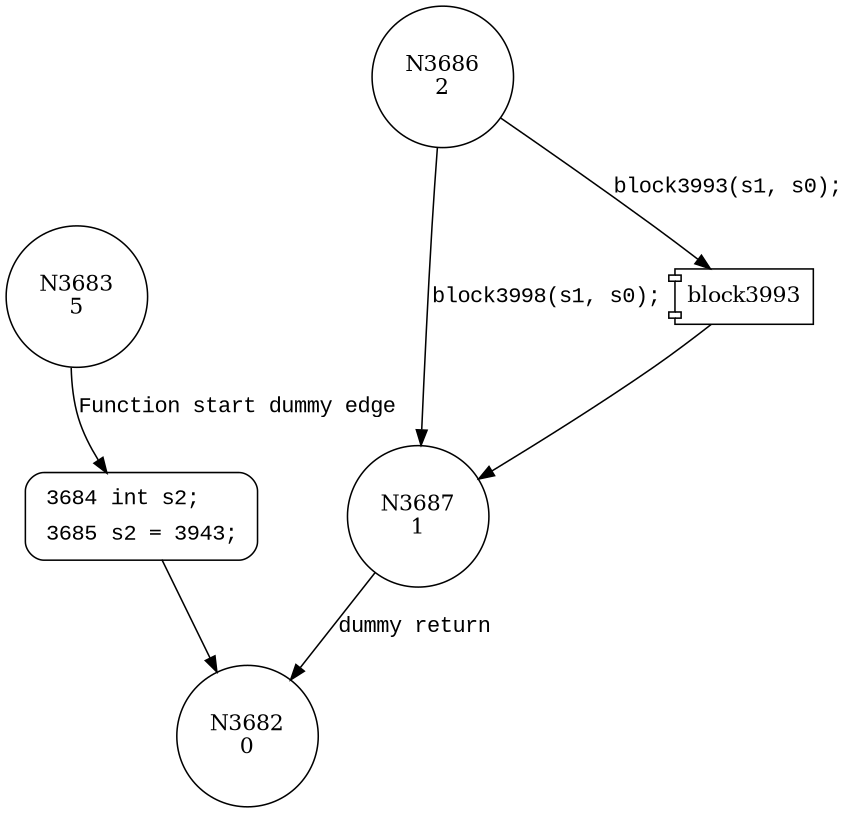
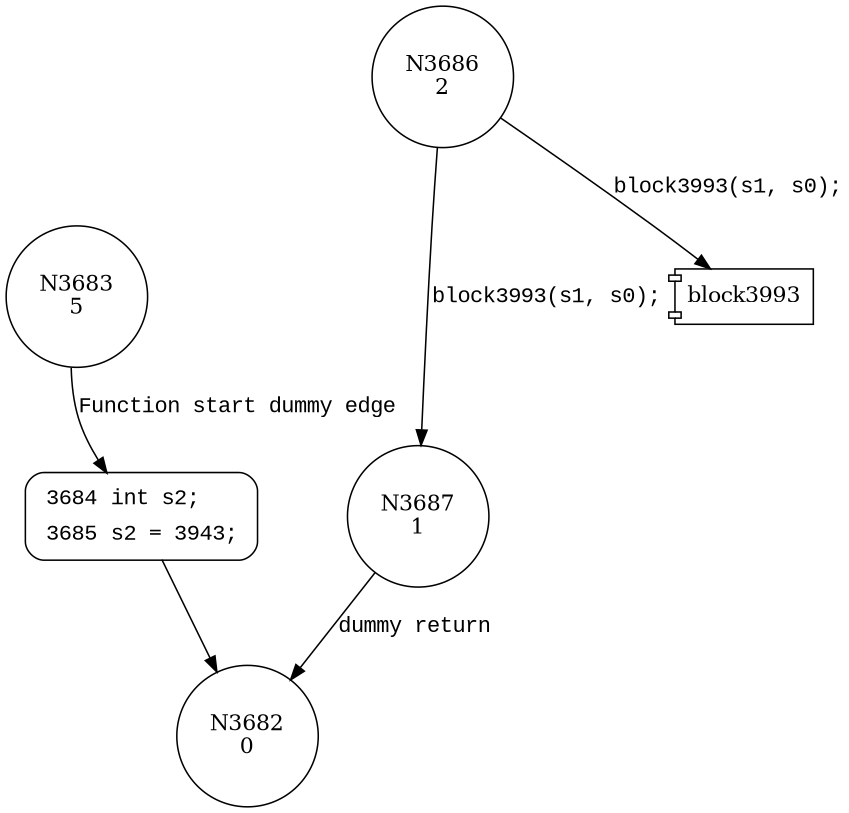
edge "N3686 2" -> "N3687 1": label "block3998(s1, s0);" -> "block3993(s1, s0);"
edge "block3993" -> "N3687 1": removed
